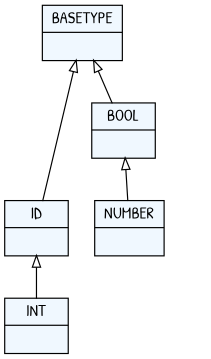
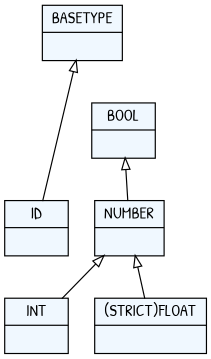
edge "BOOL" -> "BASETYPE": removed
edge "INT" -> "ID": now "INT" -> "NUMBER"
node "(STRICT)FLOAT": added
